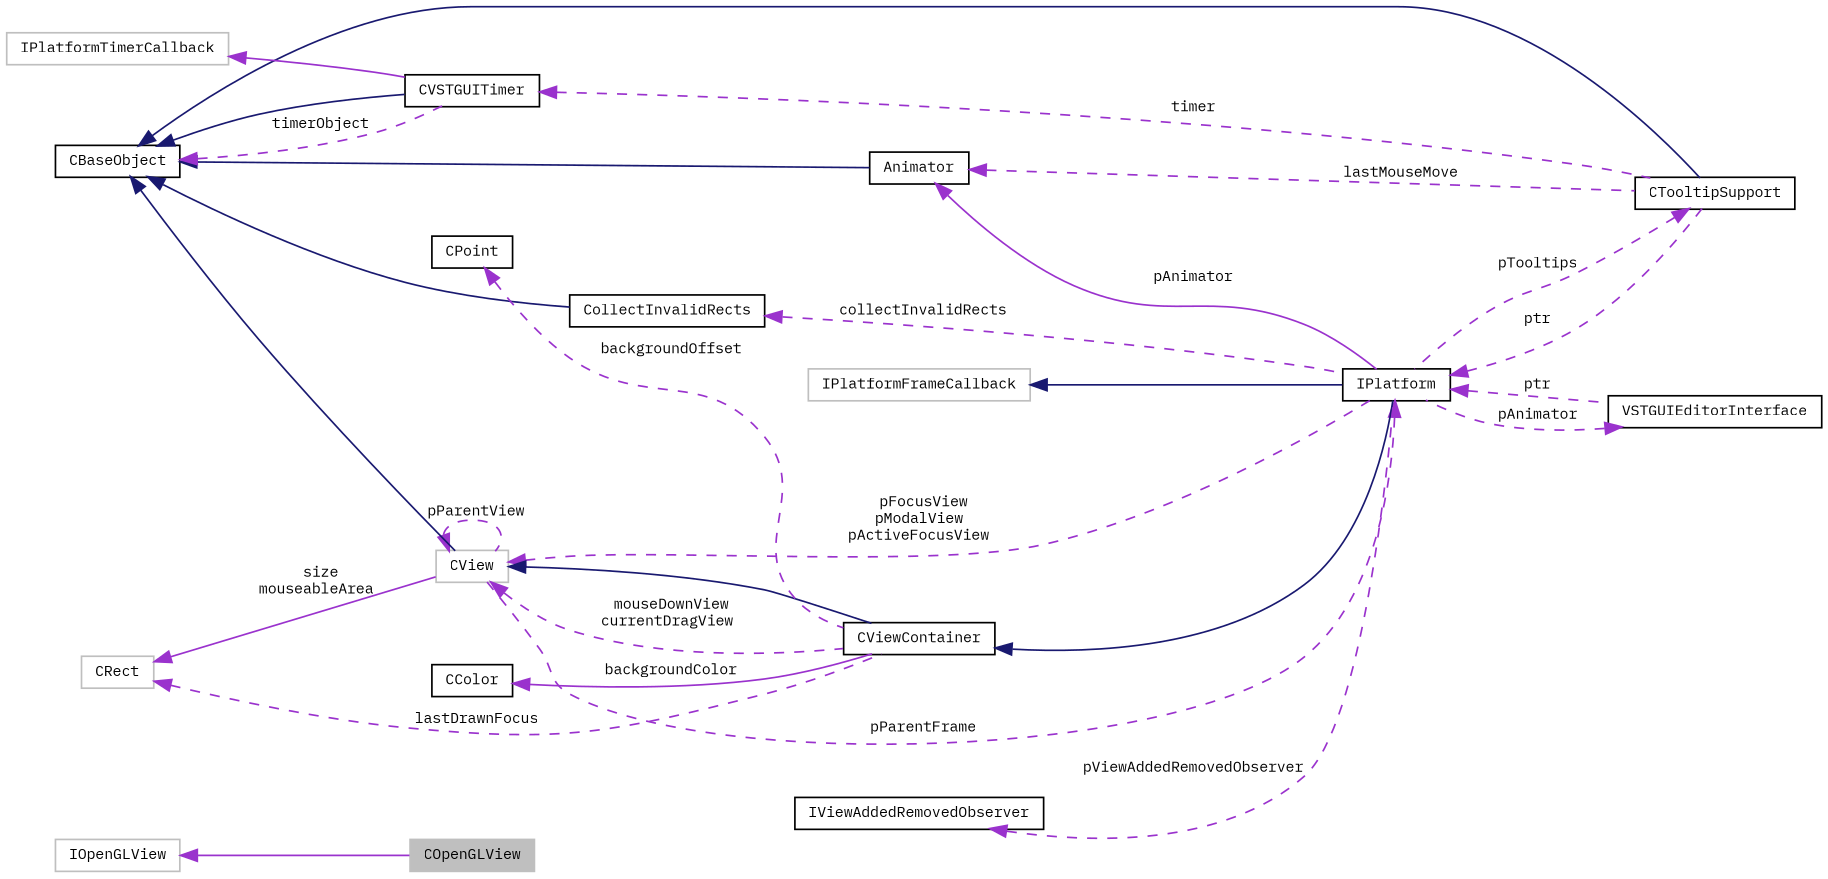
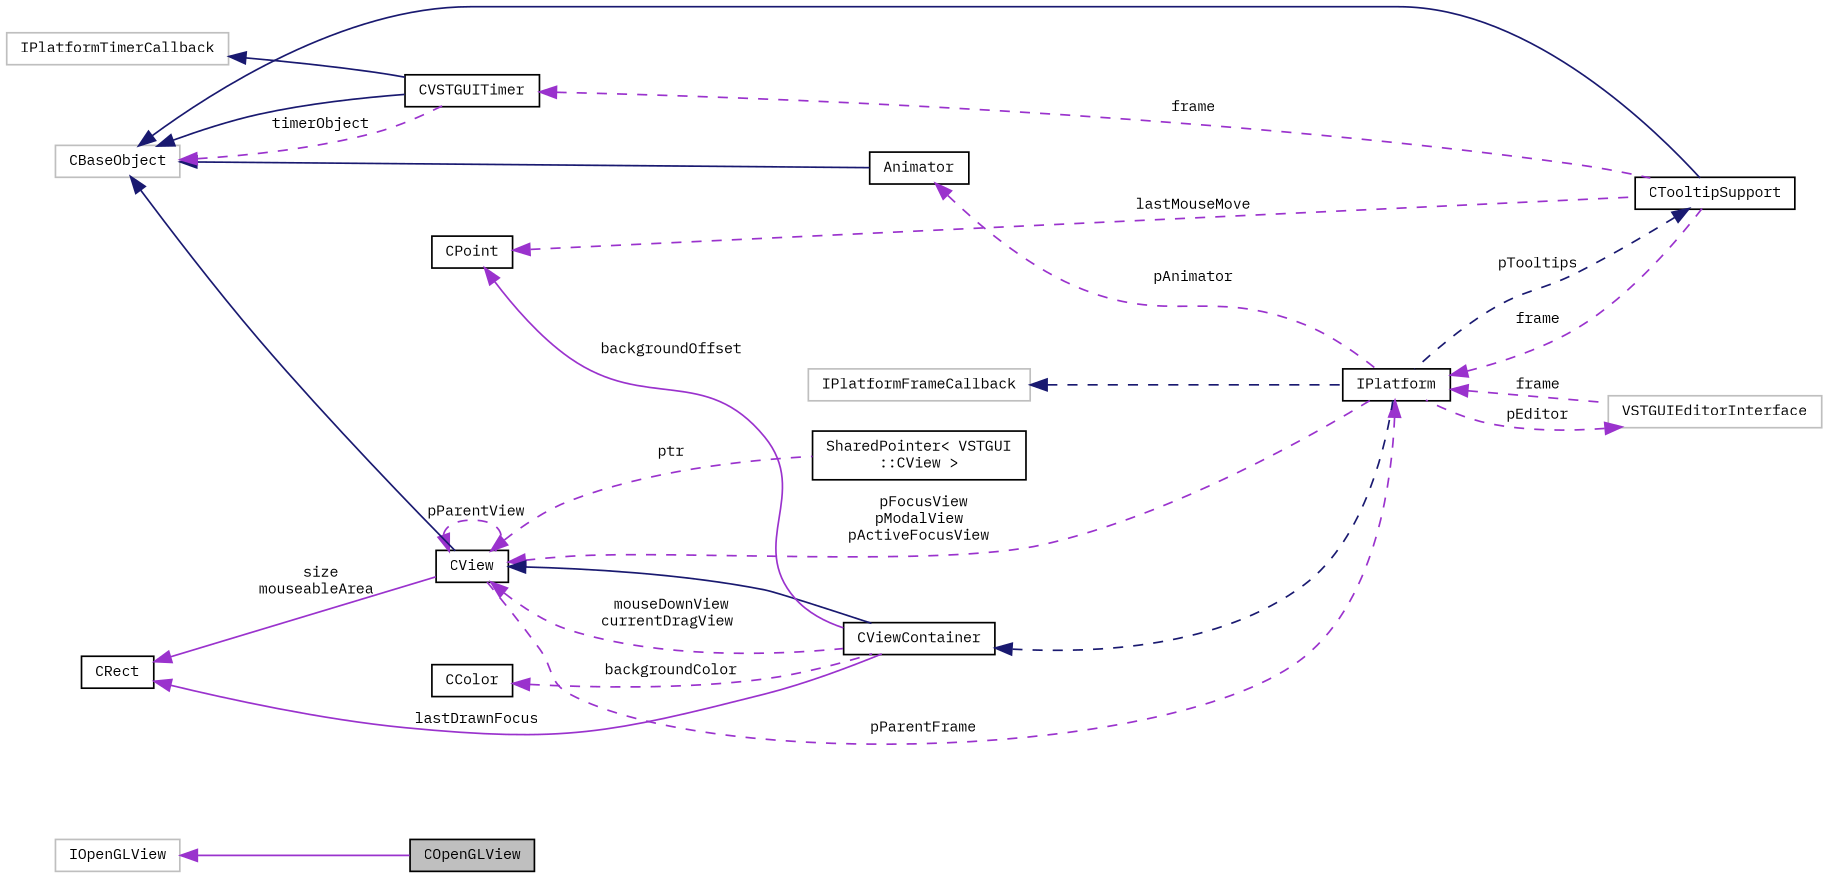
edge "CVSTGUITimer" -> "IPlatformTimerCallback": color darkorchid3 -> midnightblue
edge "CTooltipSupport" -> "CVSTGUITimer": label " timer" -> " frame"
node "CBaseObject": color black -> grey75
edge "CTooltipSupport" -> "Animator": now "CTooltipSupport" -> "CPoint"
edge "IPlatform" -> "CTooltipSupport": color darkorchid3 -> midnightblue
edge "IPlatform" -> "Animator": style solid -> dashed
node "CollectInvalidRects": removed
edge "CTooltipSupport" -> "IPlatform": label " ptr" -> " frame"
edge "IPlatform" -> "IPlatformFrameCallback": style solid -> dashed
edge "VSTGUIEditorInterface" -> "IPlatform": label " ptr" -> " frame"
edge "CViewContainer" -> "CPoint": style dashed -> solid
node "VSTGUIEditorInterface": color black -> grey75
edge "IPlatform" -> "VSTGUIEditorInterface": label " pAnimator" -> " pEditor"
node "SharedPointer< VSTGUI ::CView >": added
node "CView": color grey75 -> black
edge "IPlatform" -> "CViewContainer": style solid -> dashed
node "CRect": color grey75 -> black
edge "CViewContainer" -> "CColor": style solid -> dashed
edge "CViewContainer" -> "CRect": style dashed -> solid
node "IViewAddedRemovedObserver": removed
node "COpenGLView": color grey75 -> black
